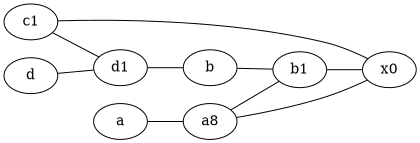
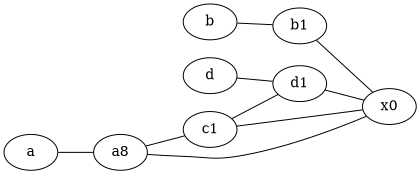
edge "d1" -- "b": now "d1" -- "x0"
edge "b1" -- "a8": now "c1" -- "a8"
